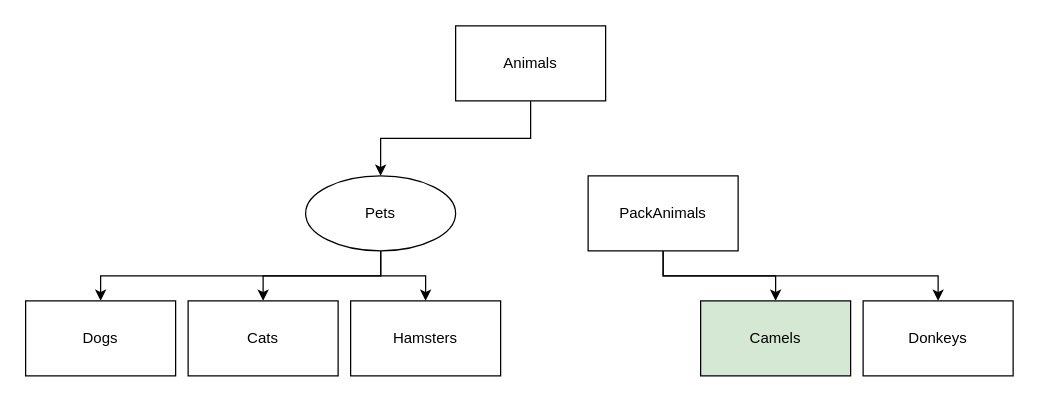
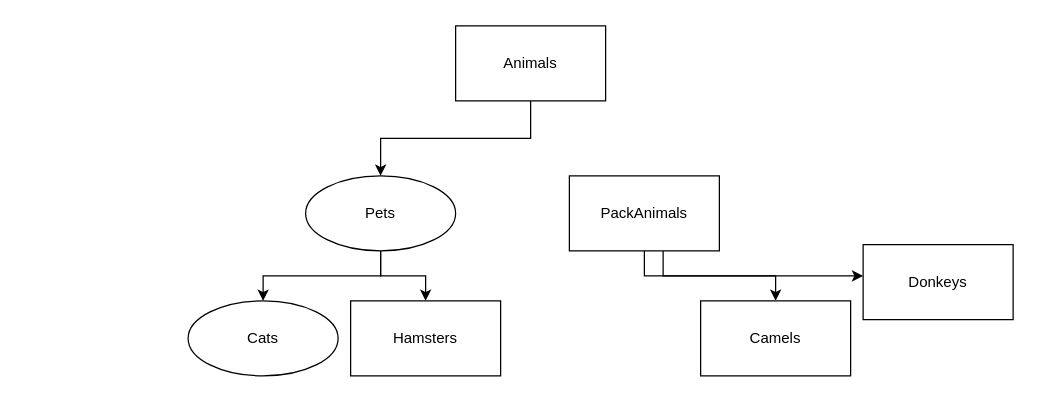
node "PackAnimals": moved (663, 213) -> (644, 213)
edge "Pets" -> "Dogs": removed
node "Dogs": removed
node "Cats": shape rectangle -> ellipse
node "Camels": fillcolor #d5e8d4 -> #ffffff
node "Donkeys": moved (938, 338) -> (938, 282)
